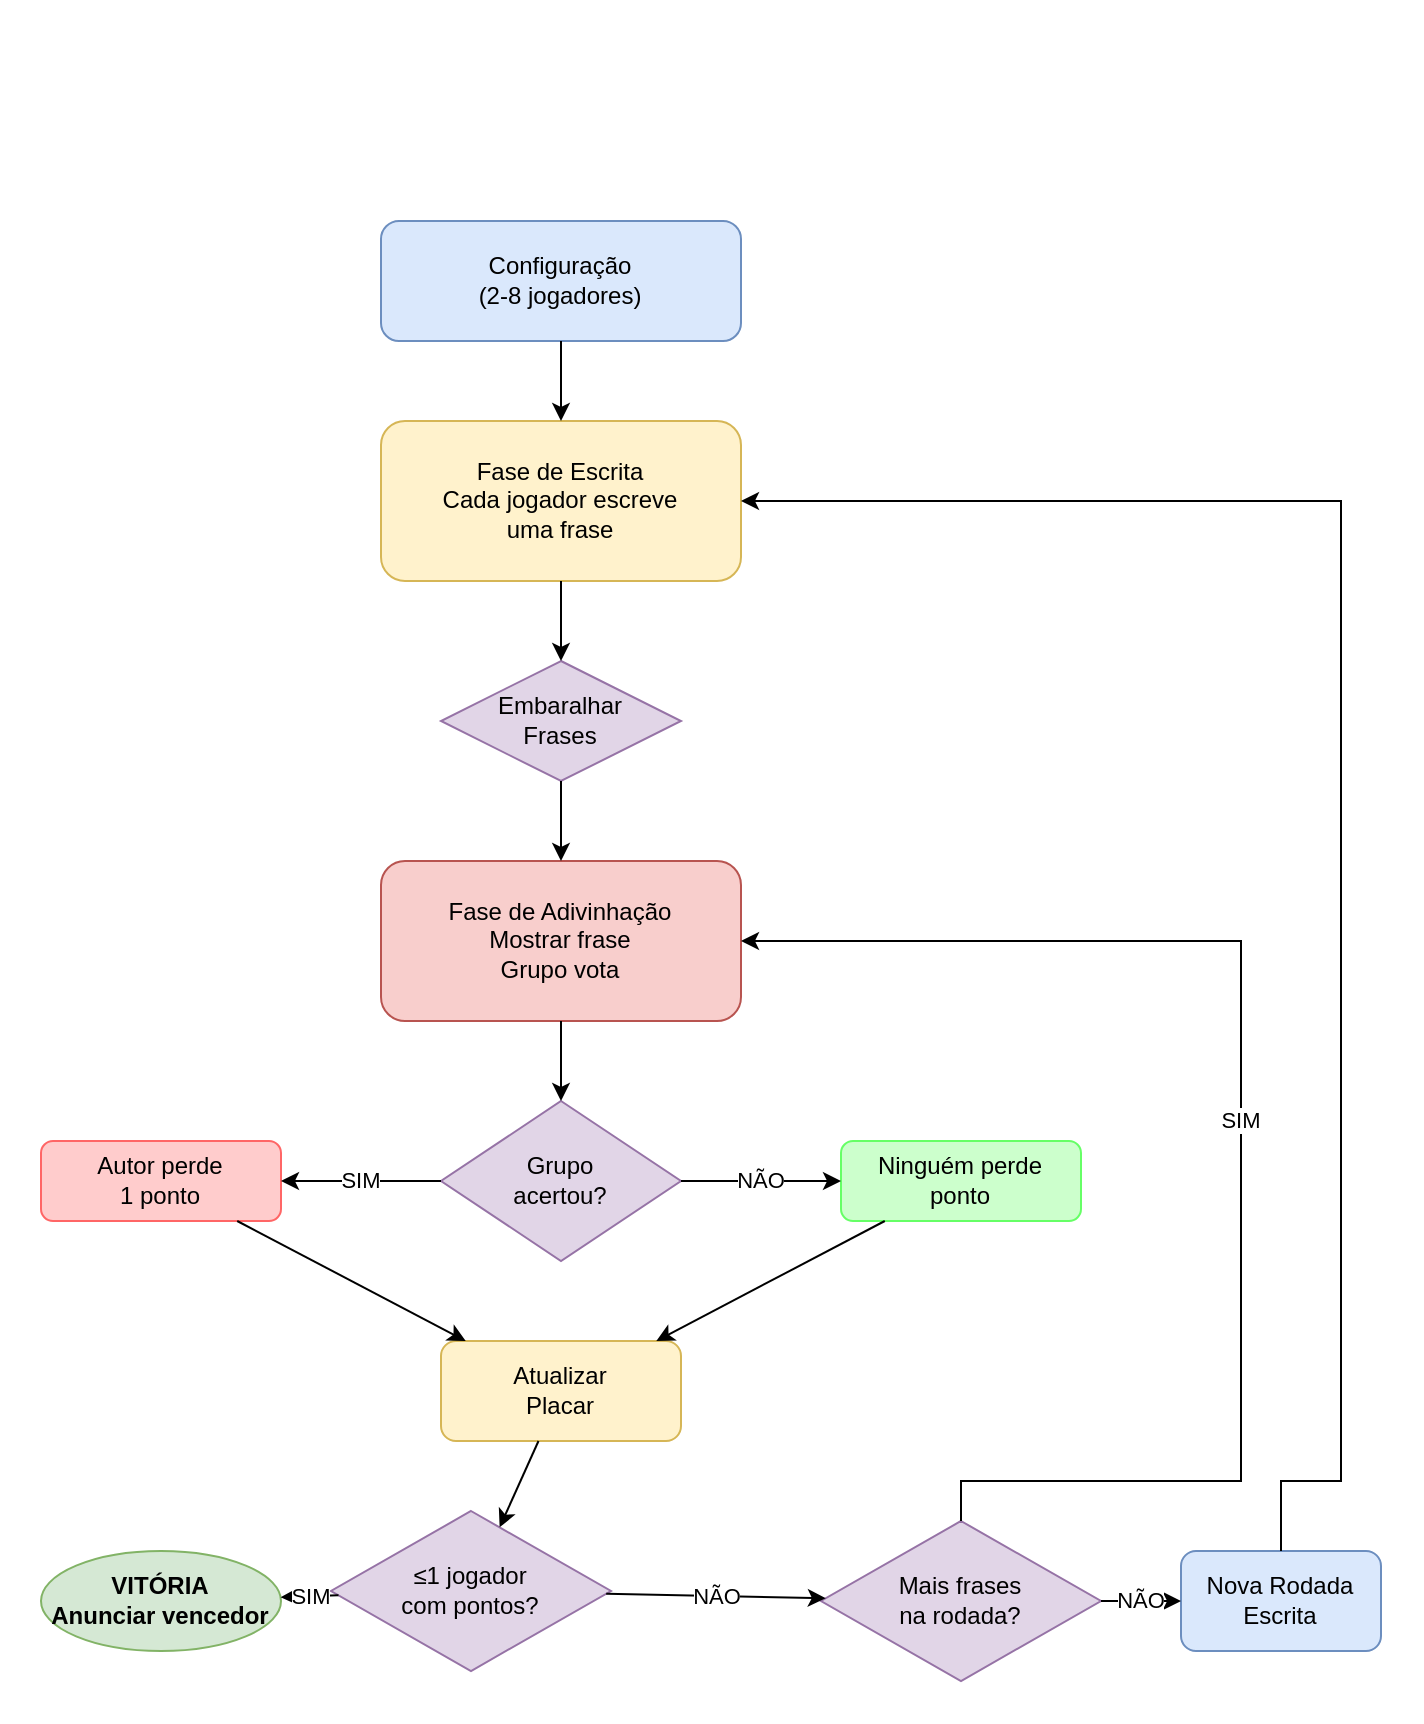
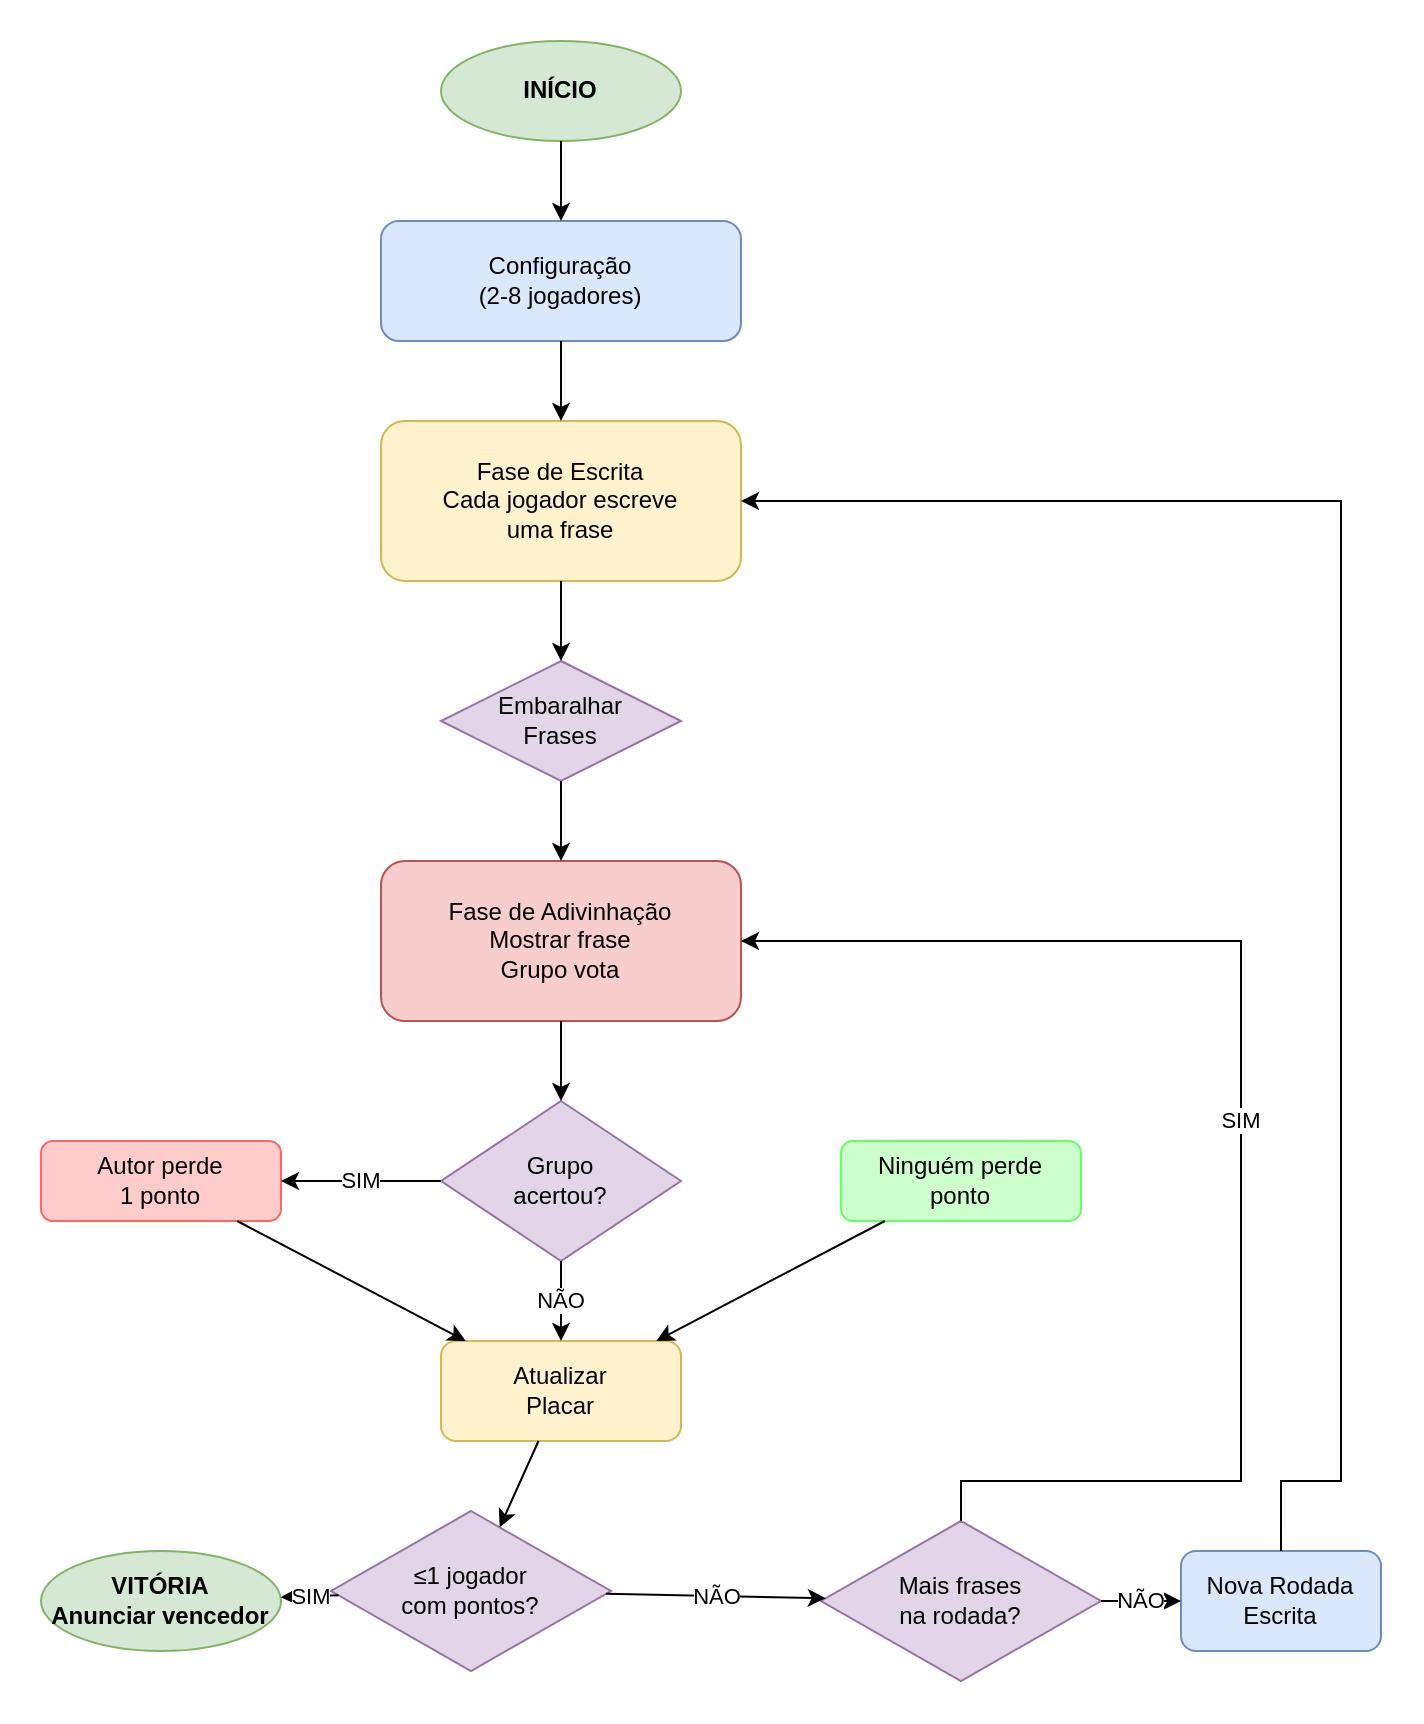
node "INÍCIO": added
edge "INÍCIO" -> "Configuração (2-8 jogadores)": added
edge "Grupo acertou?" -> "Ninguém perde ponto": now "Grupo acertou?" -> "Atualizar Placar"
